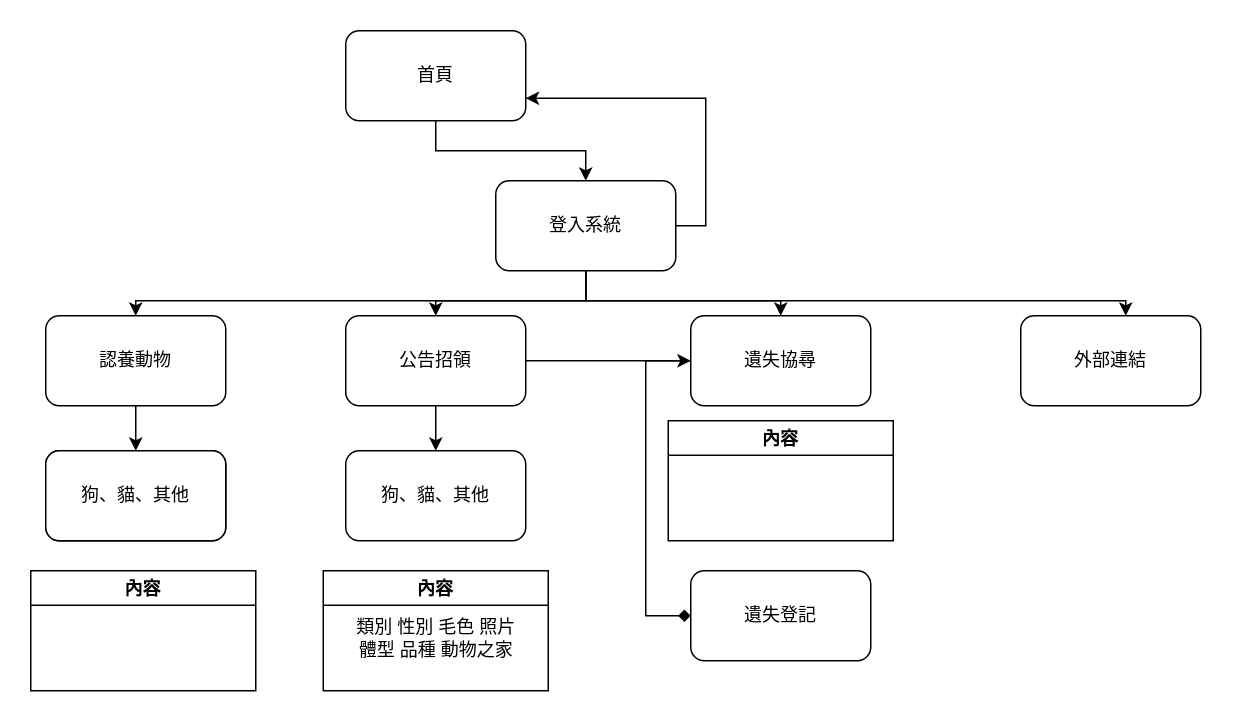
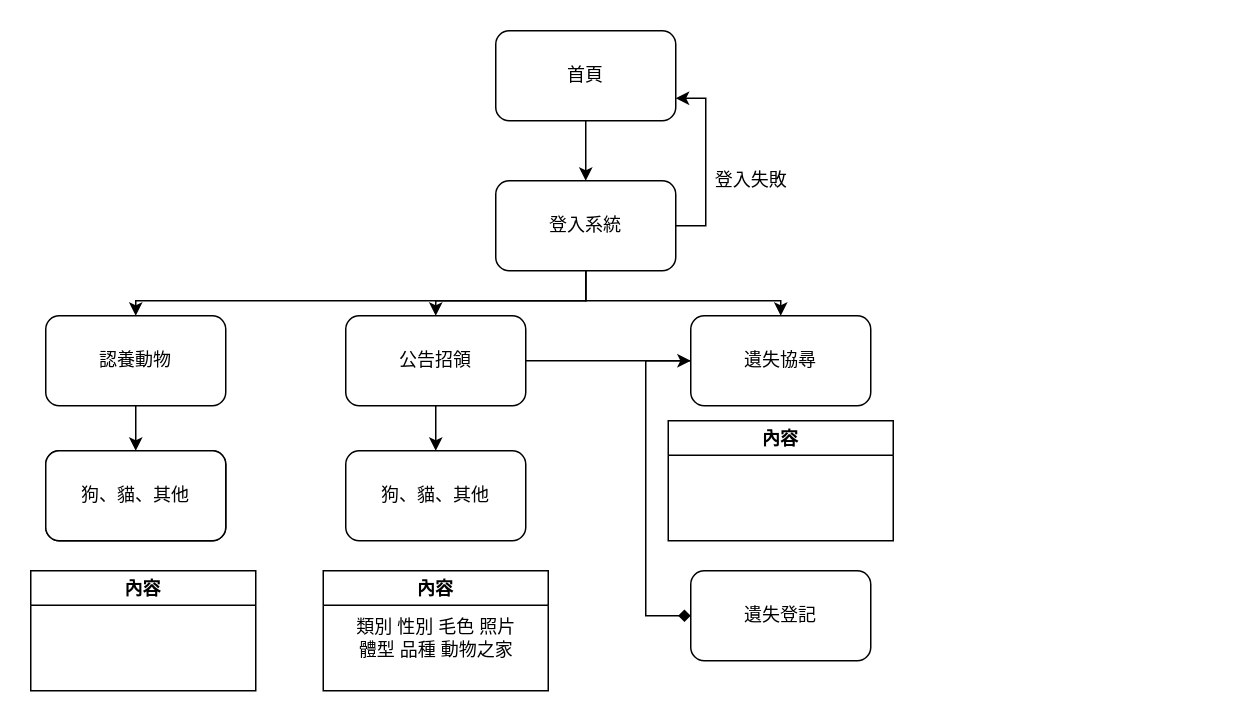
node "首頁": moved (436, 76) -> (586, 76)
node "登入失敗": added
edge "登入系統" -> "外部連結": removed
node "外部連結": removed
